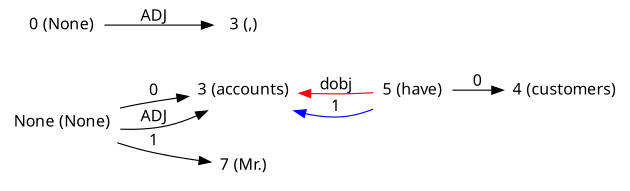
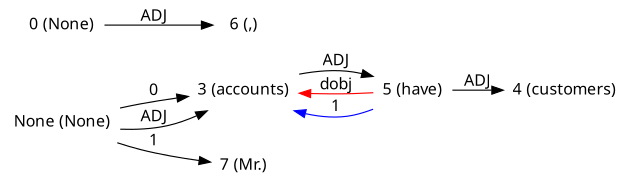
node "3 (,)": label "3 (,)" -> "6 (,)"
edge "3 (accounts)" -> "5 (have)": added, label "ADJ"
edge "5 (have)" -> "4 (customers)": label "0" -> "ADJ"
